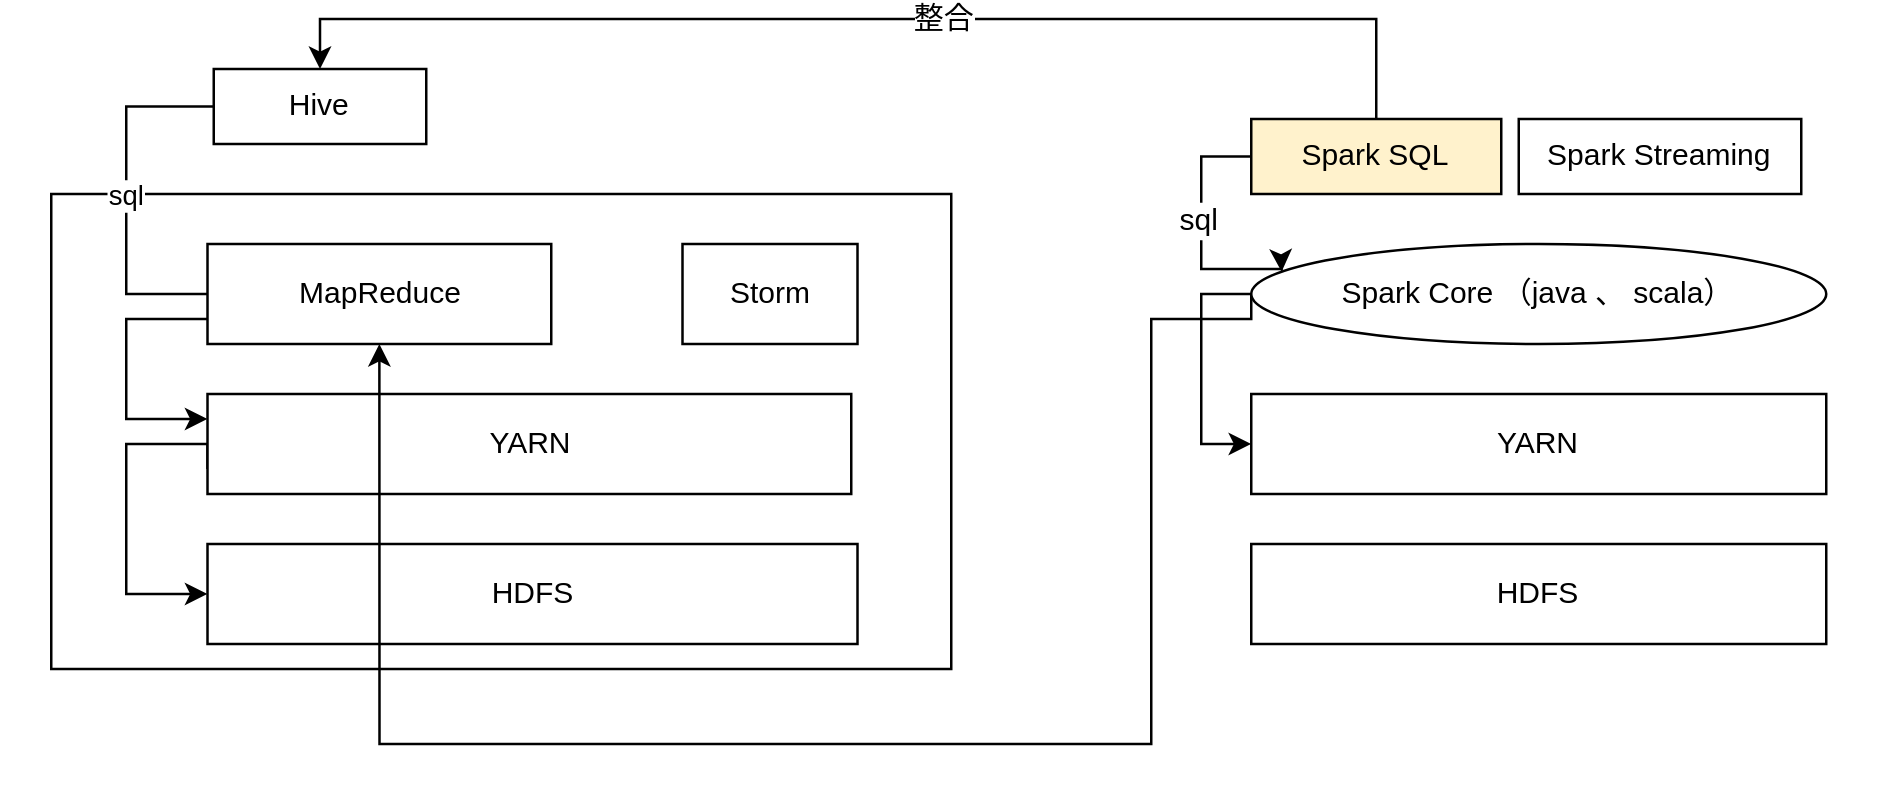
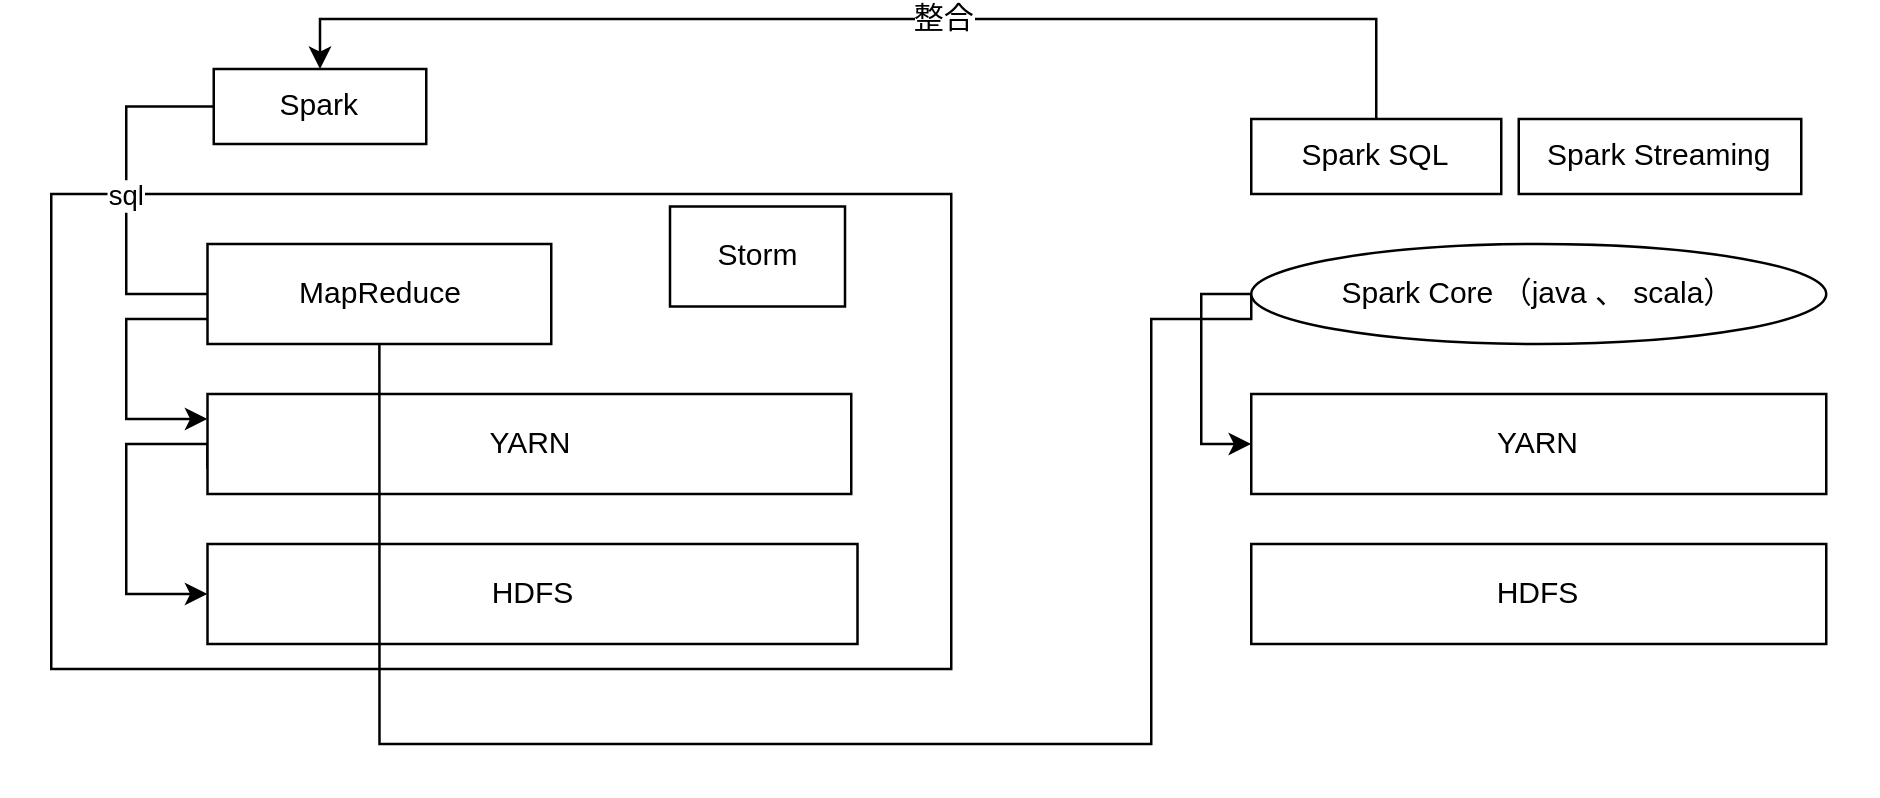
node "Hive": label "Hive" -> "Spark"
node "Spark SQL": fillcolor #fff2cc -> #ffffff
edge "Spark SQL" -> "Spark Core （java 、 scala）": removed, label "sql"
node "Storm": moved (770, 294) -> (758, 256)
edge "Spark Core （java 、 scala）" -> "MapReduce": arrowhead classic -> none
